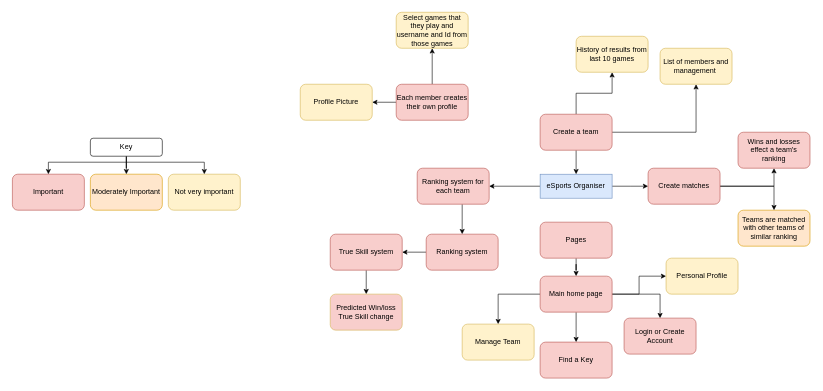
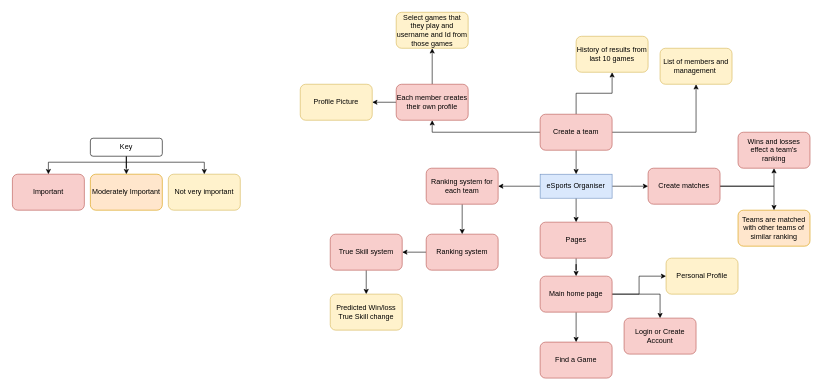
edge "Create a team" -> "Each member creates their own profile": added
node "Ranking system for each team": moved (453, 186) -> (462, 186)
edge "eSports Organiser" -> "Pages": added
edge "Main home page" -> "Manage Team": removed
node "Predicted Win/loss True Skill change": fillcolor #f8cecc -> #fff2cc
node "Manage Team": removed
node "Find a Key": label "Find a Key" -> "Find a Game"
